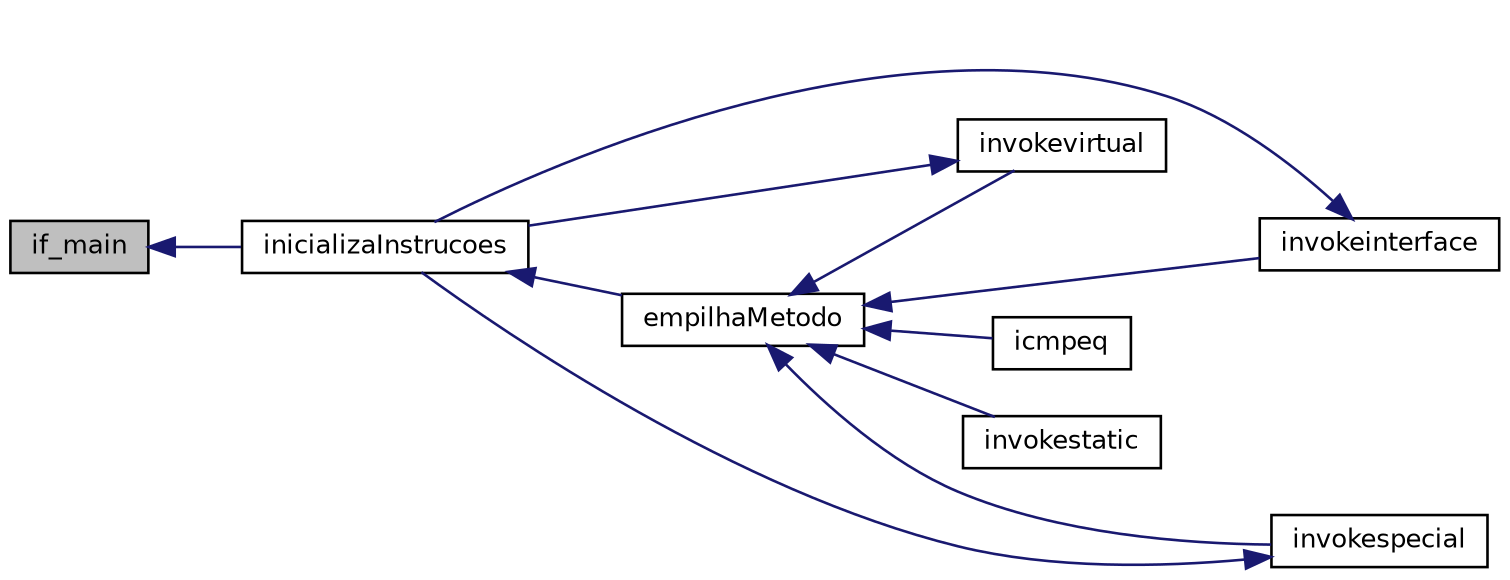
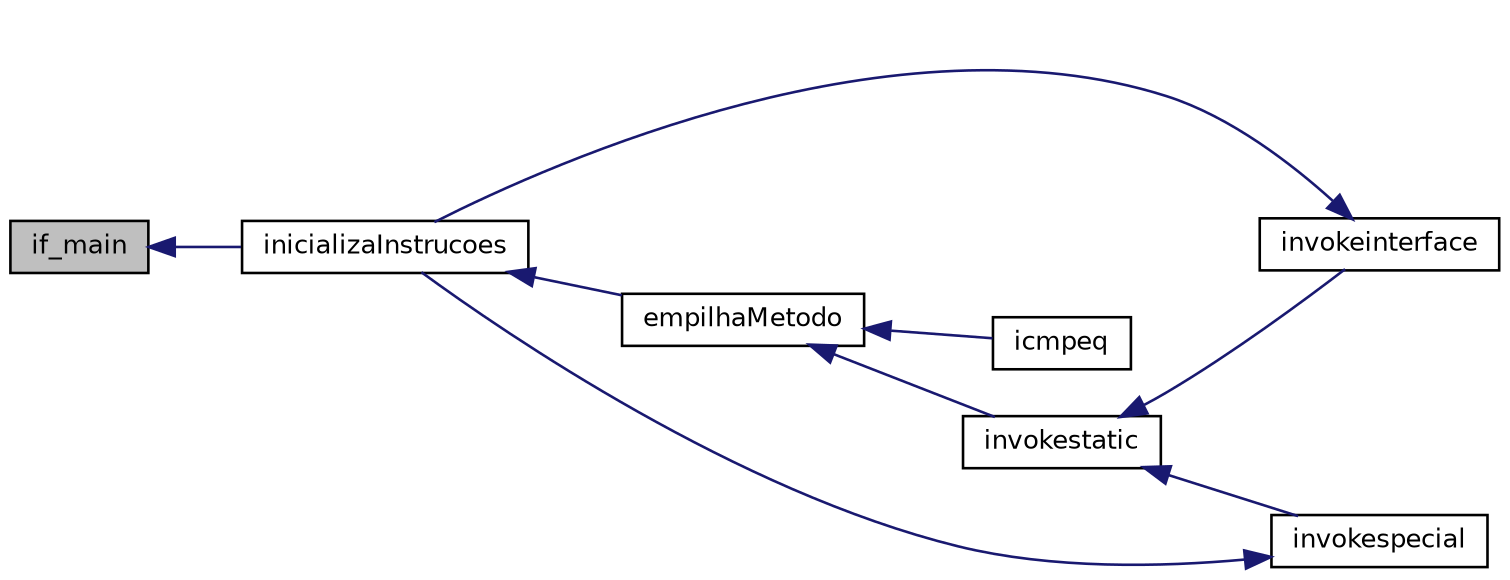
node "invokevirtual": removed
edge "invokeinterface" -> "empilhaMetodo": now "invokeinterface" -> "invokestatic"
edge "invokespecial" -> "empilhaMetodo": now "invokespecial" -> "invokestatic"
